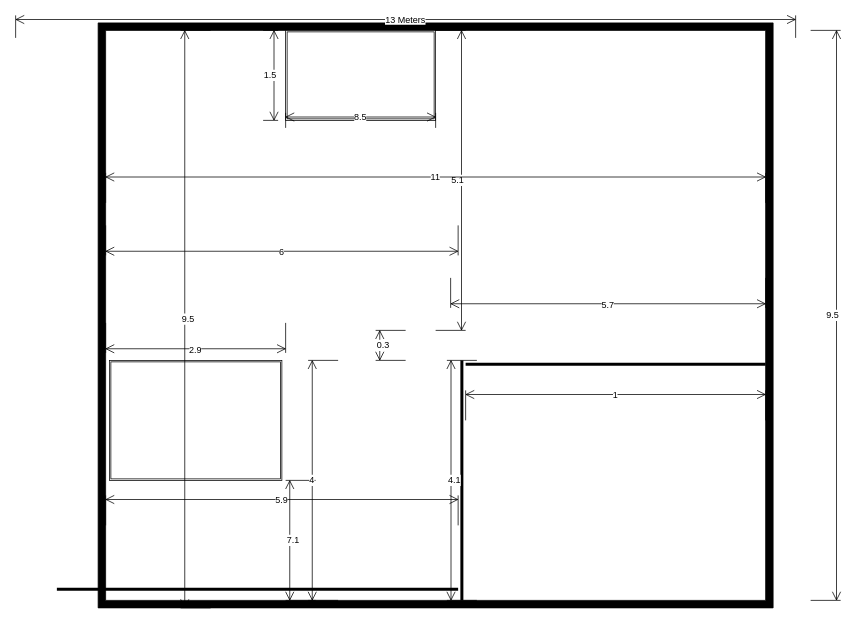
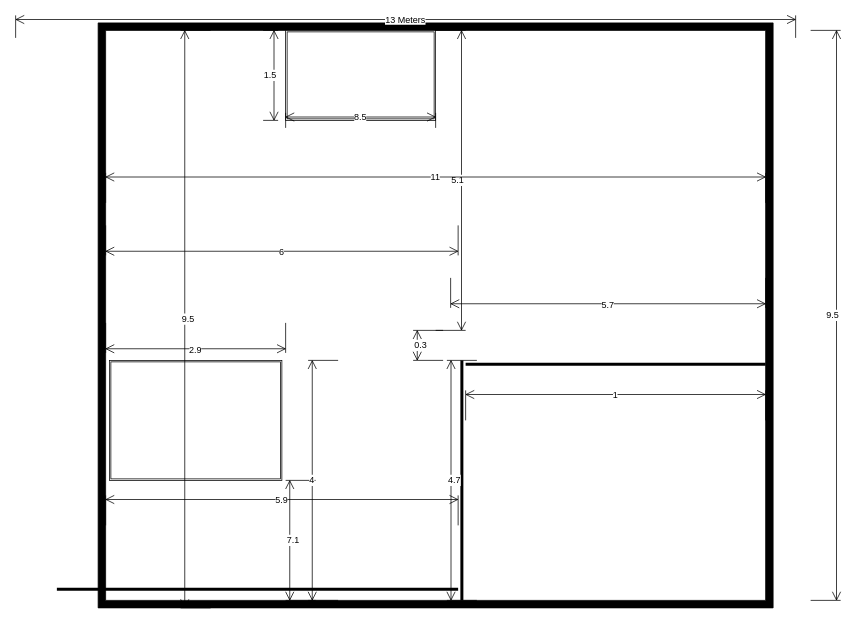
node "0.3": moved (390, 345) -> (428, 345)
node "4.1": label "4.1" -> "4.7"
